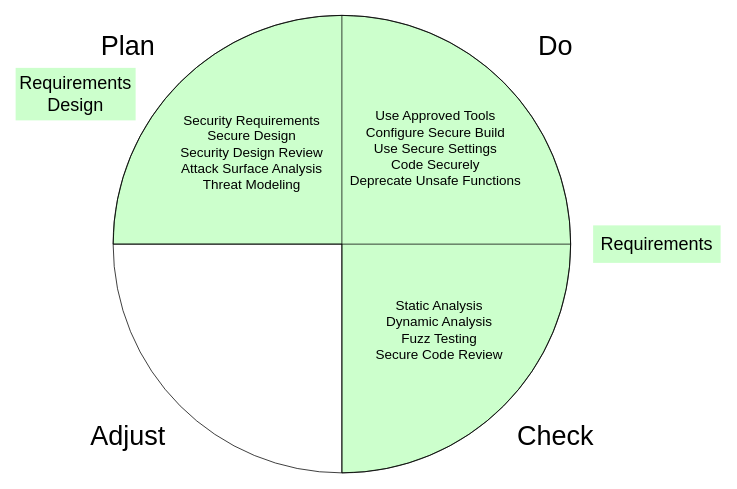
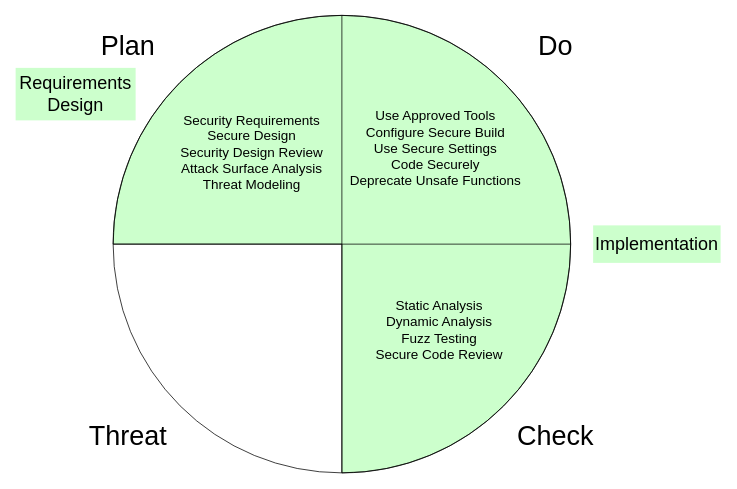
node "Requirements": label "Requirements" -> "Implementation"
node "Adjust": label "Adjust" -> "Threat"
